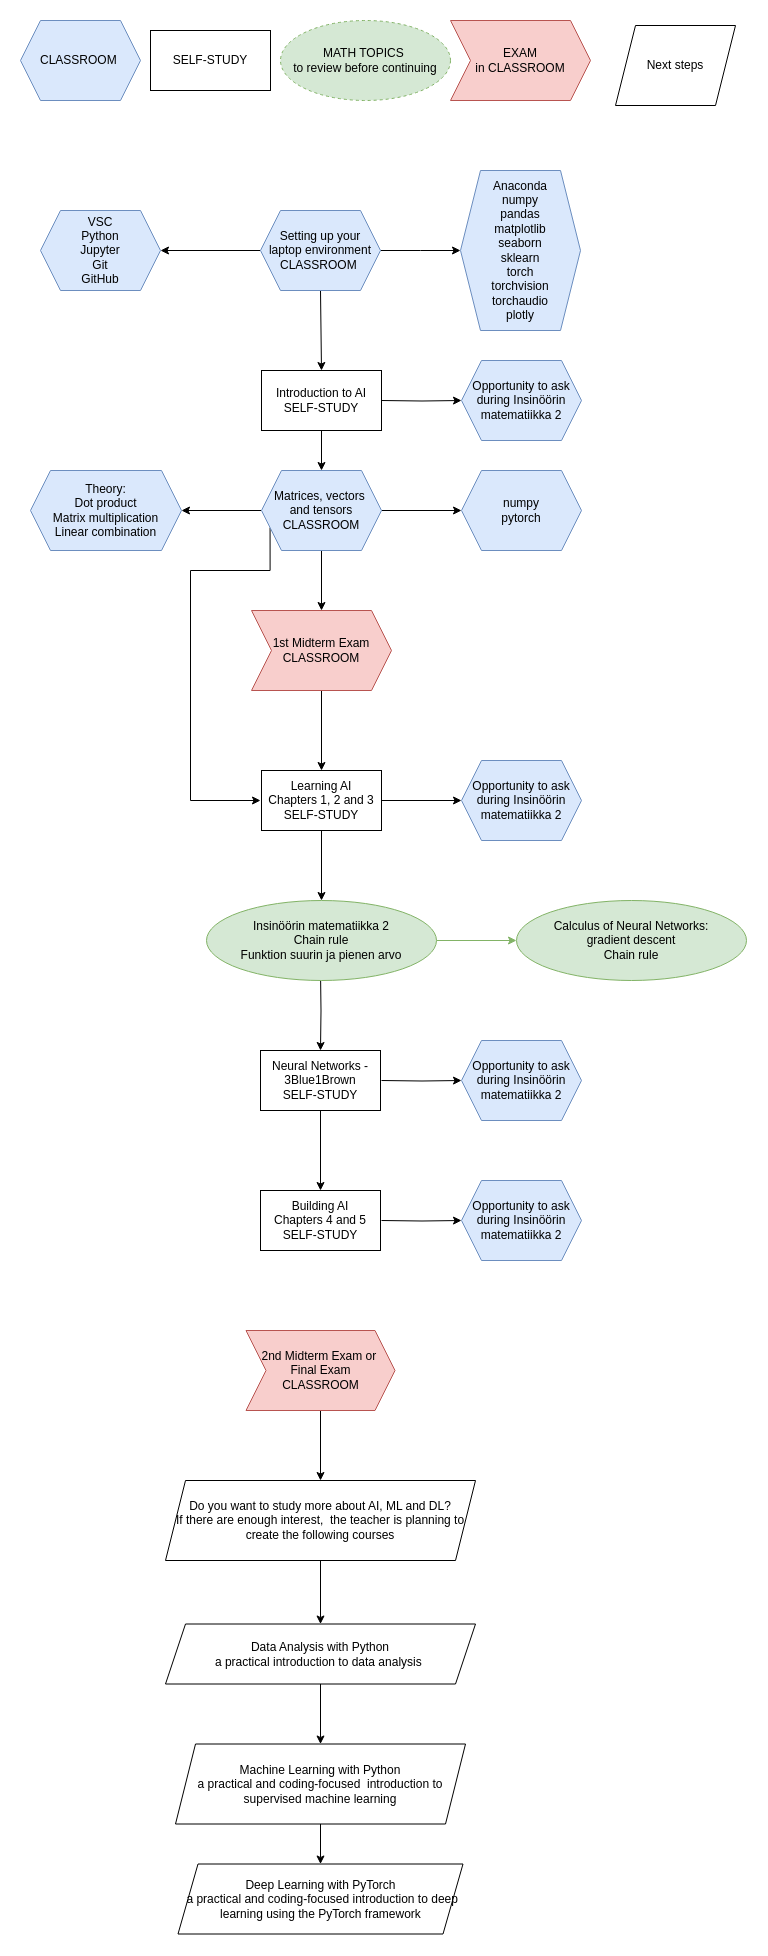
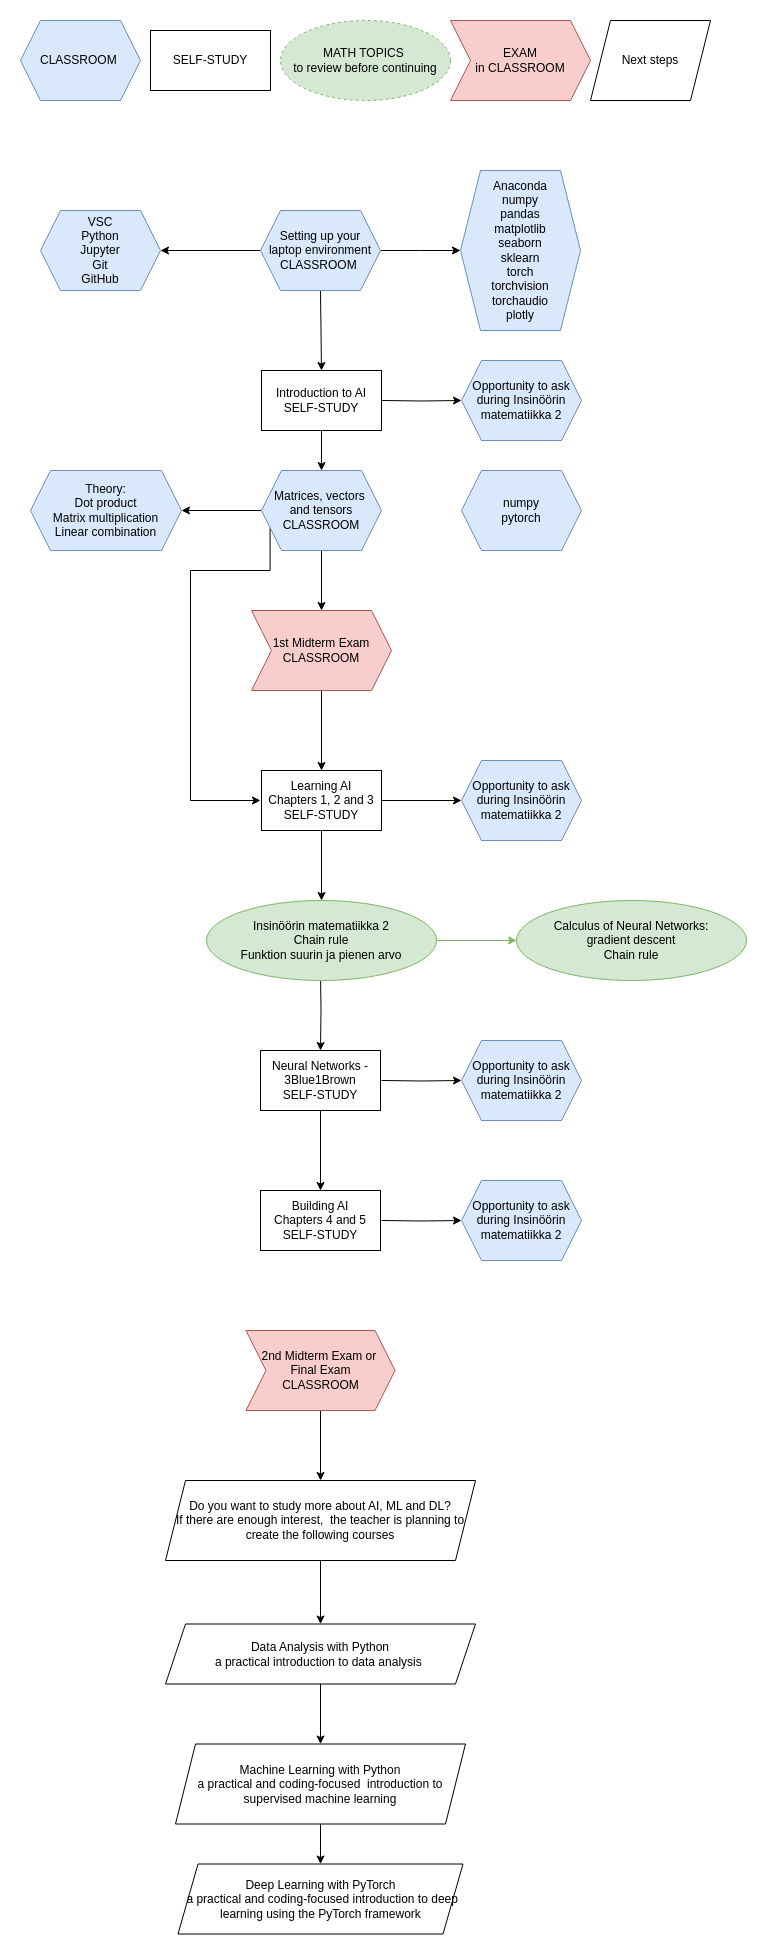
node "Next steps": moved (676, 66) -> (651, 61)
edge "Matrices, vectors and tensors CLASSROOM" -> "numpy pytorch": removed
